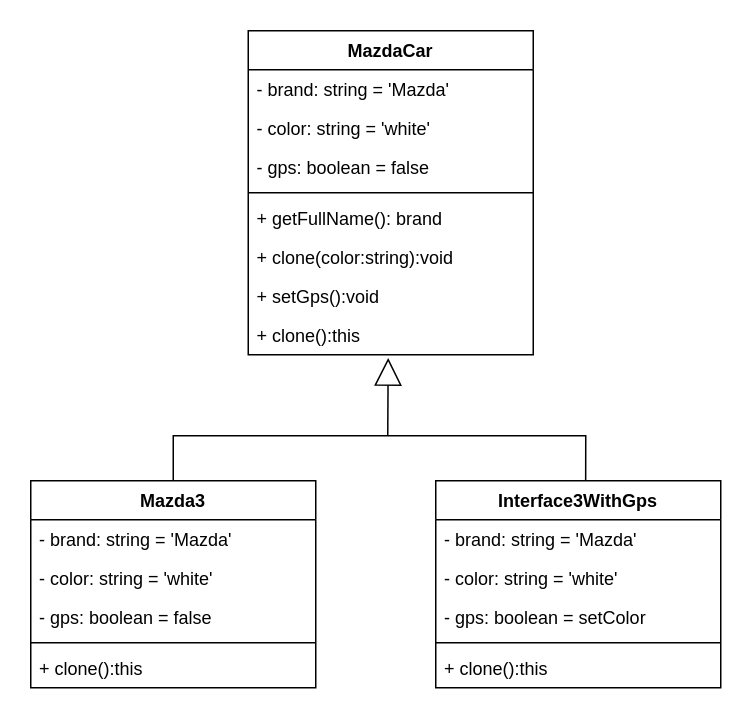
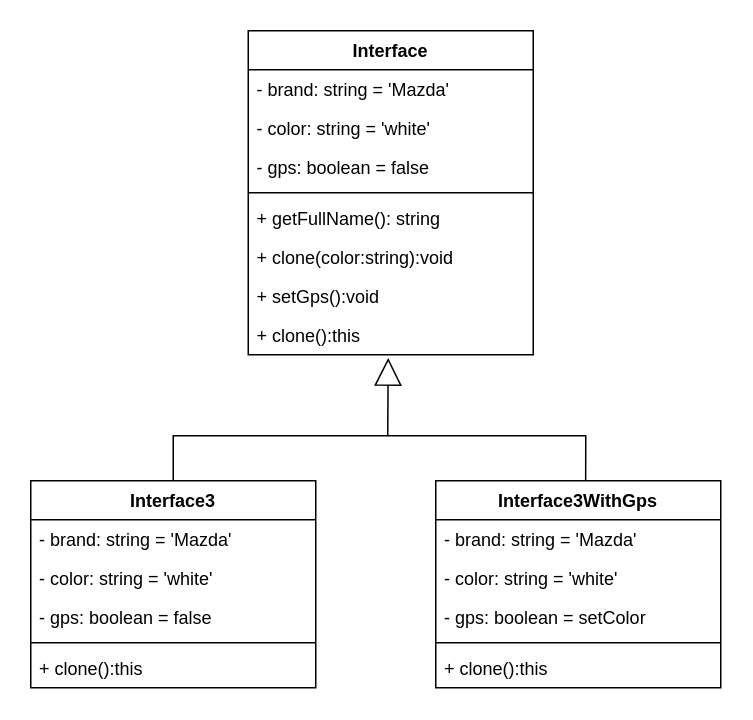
node "MazdaCar": label "MazdaCar" -> "Interface"
node "+ getFullName(): brand": label "+ getFullName(): brand" -> "+ getFullName(): string"
node "Mazda3": label "Mazda3" -> "Interface3"
